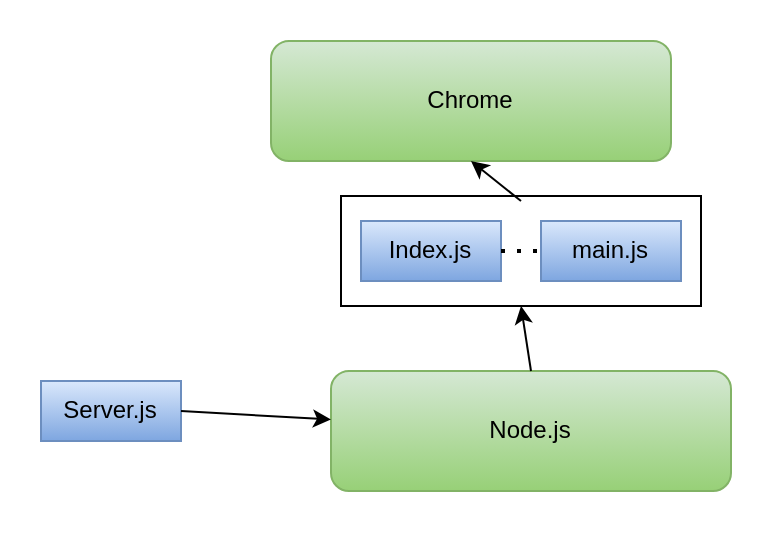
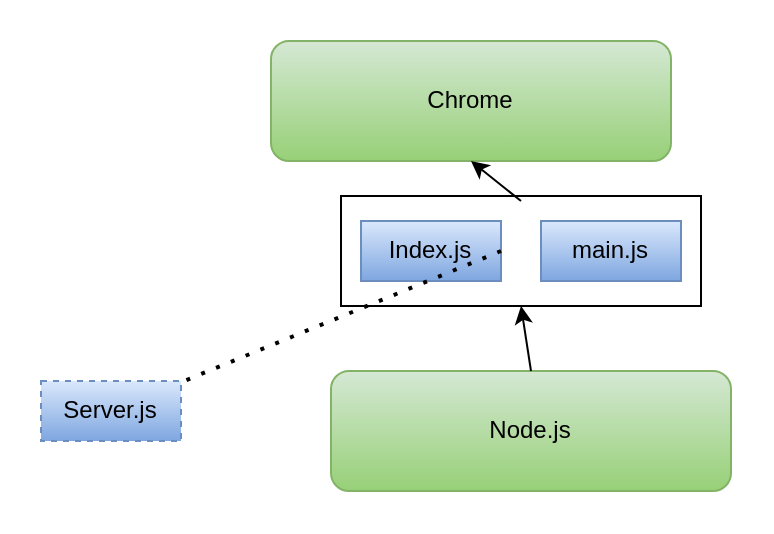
edge "Index.js" -- "main.js": now "Index.js" -- "Server.js"
node "Server.js": style solid -> dashed
edge "Server.js" -> "Node.js": removed
